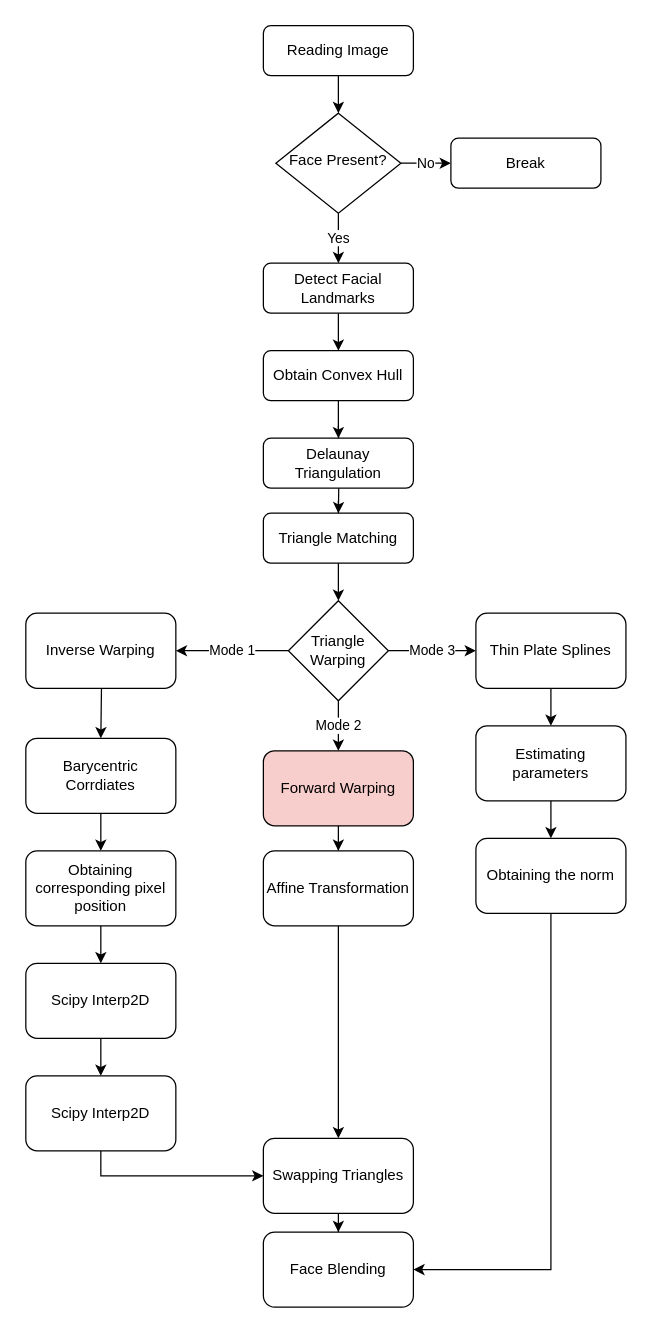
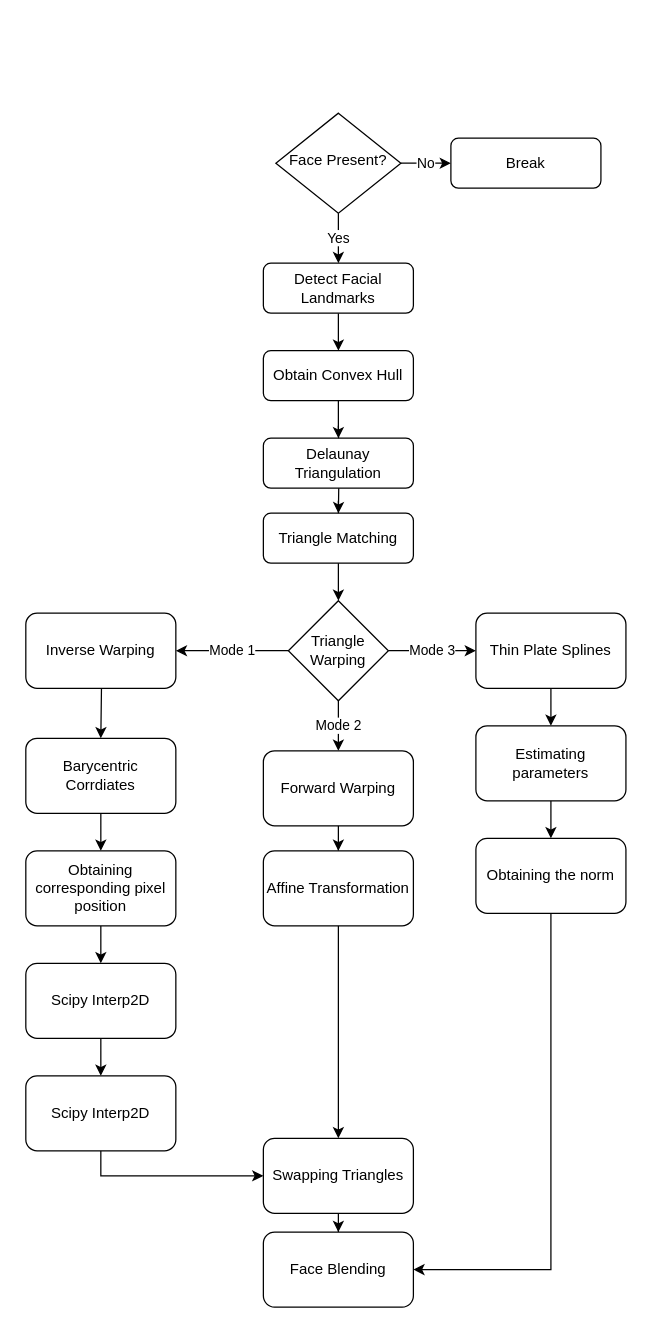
node "Reading Image": removed
edge "Reading Image" -> "Face Present?": removed
node "Forward Warping": fillcolor #f8cecc -> #ffffff
